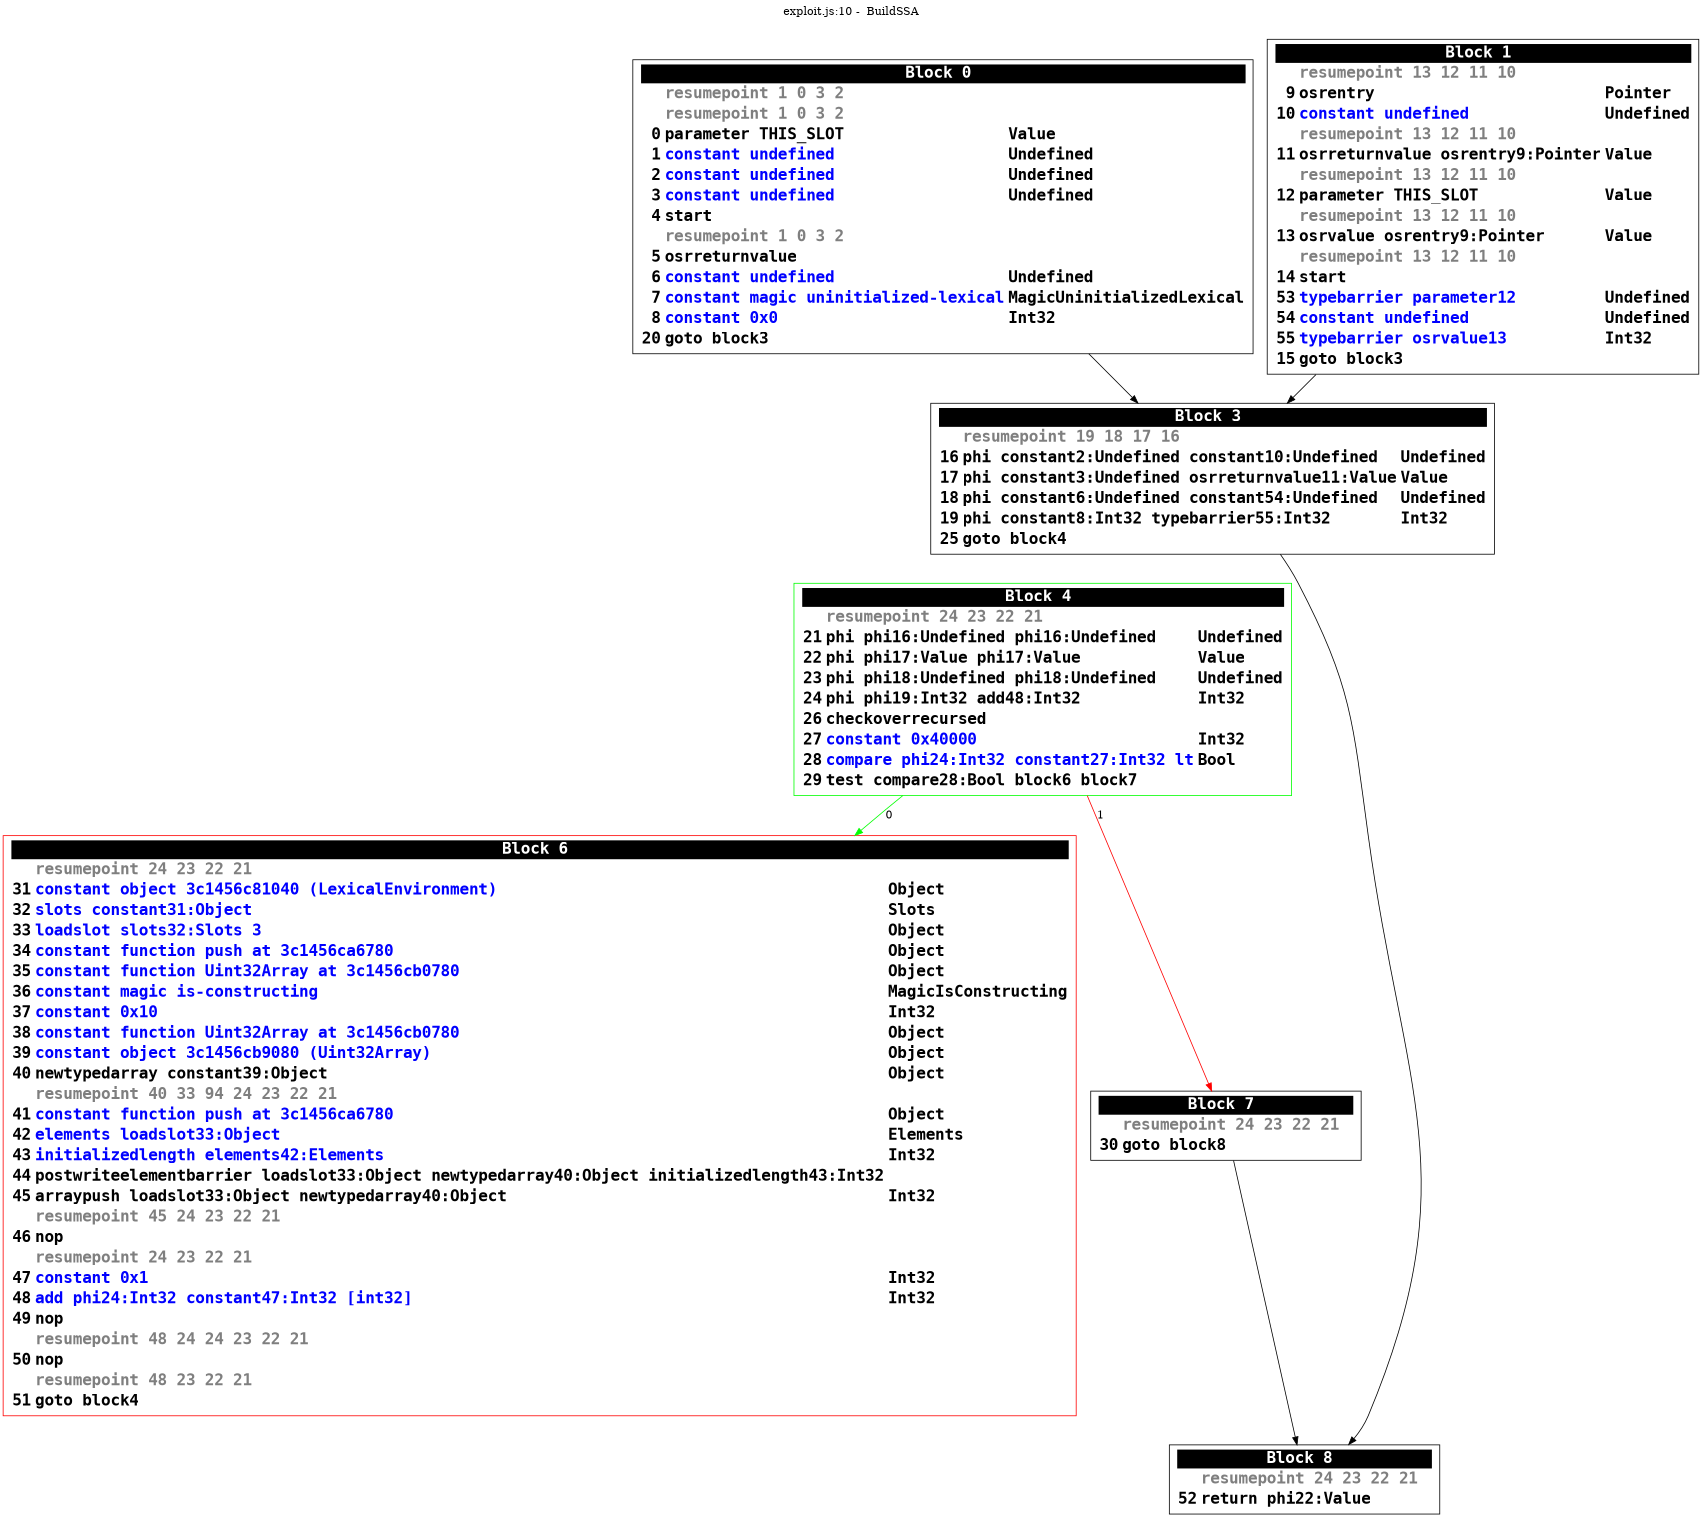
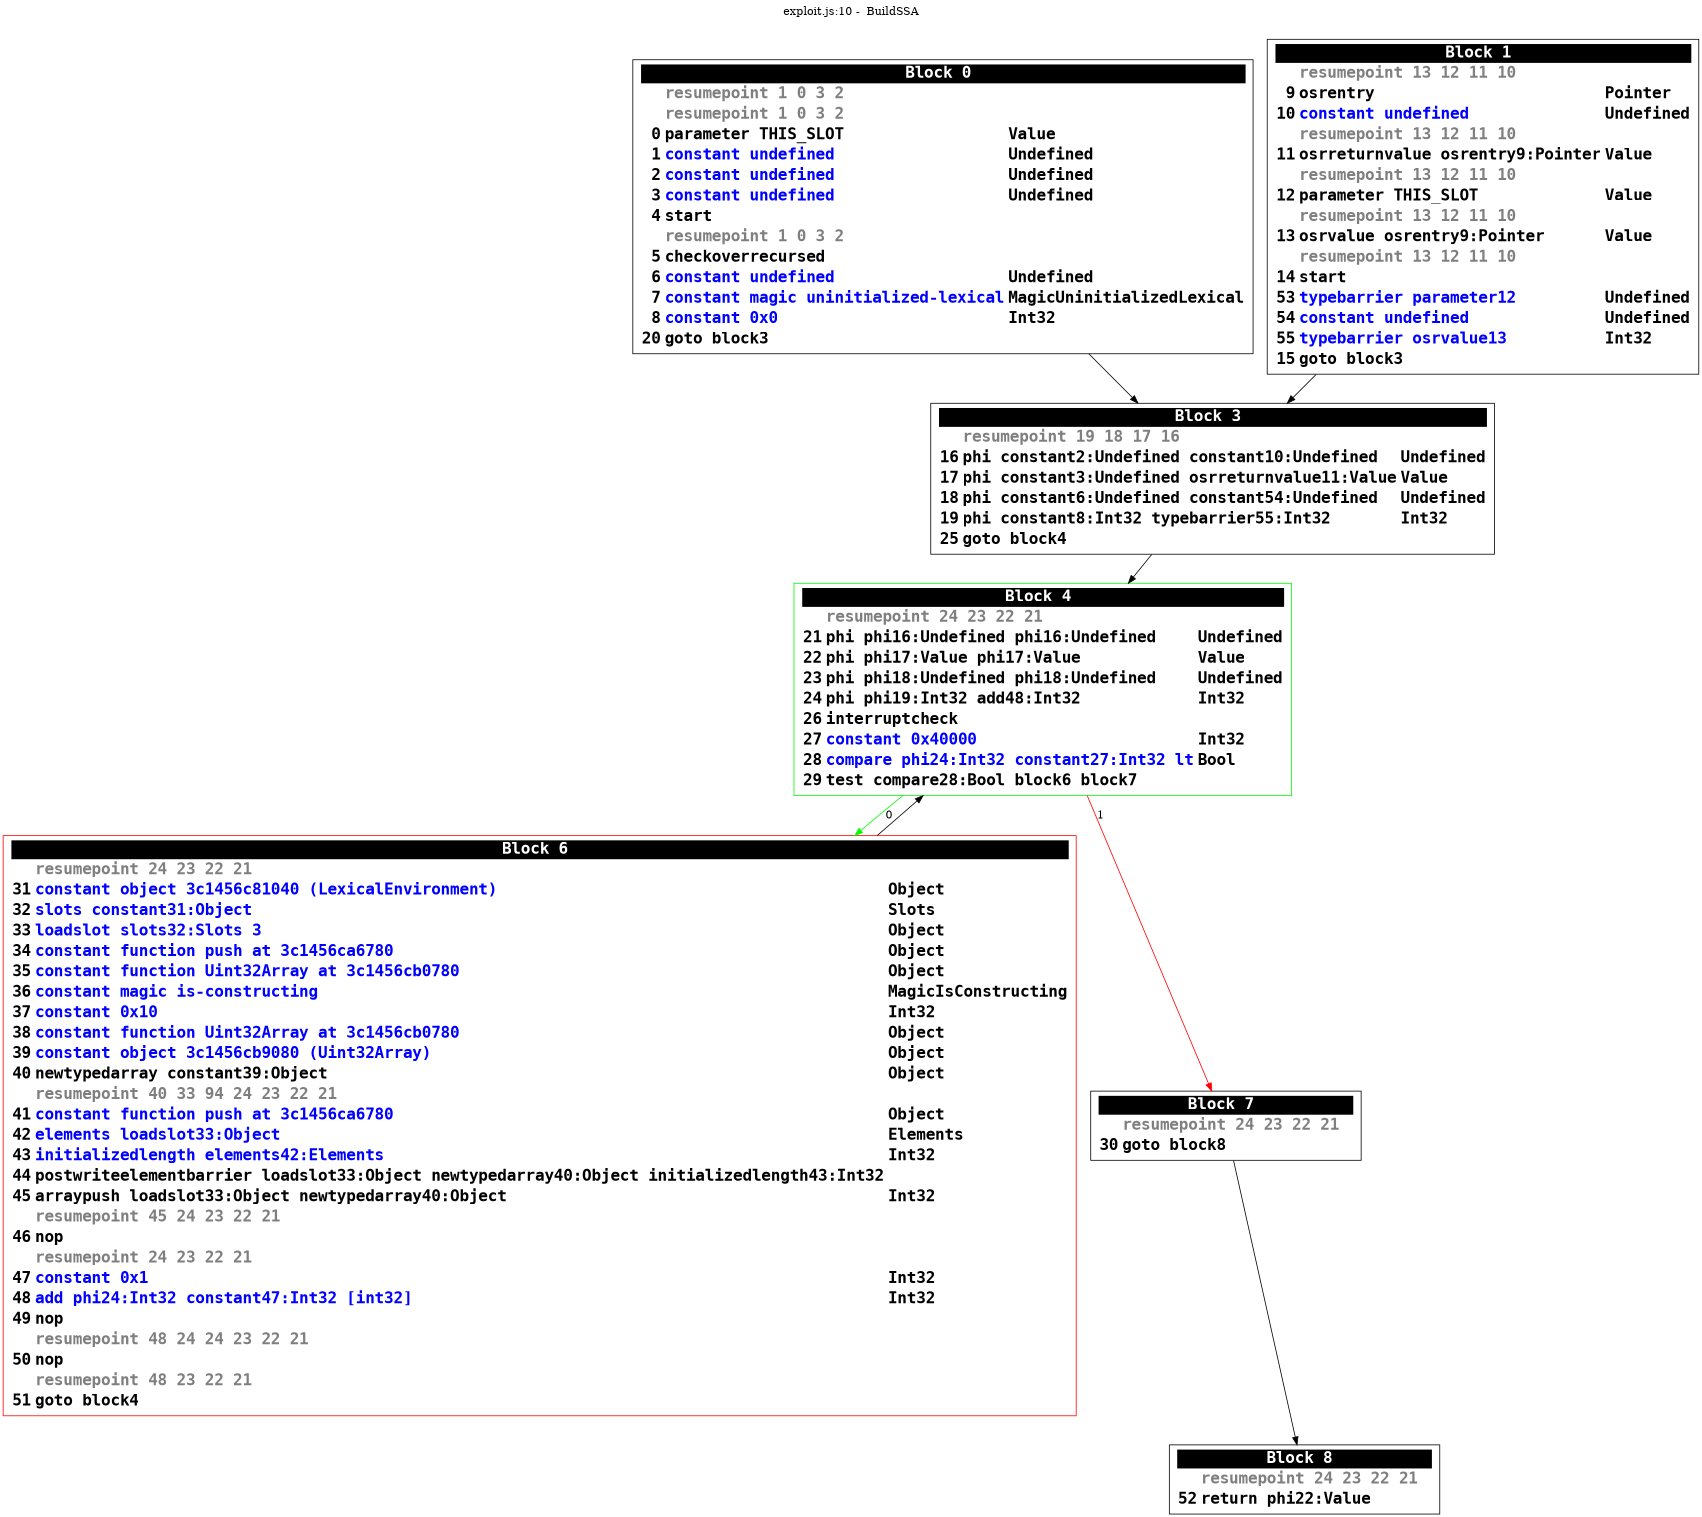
node "Block 0": text "osrreturnvalue" -> "checkoverrecursed"
node "Block 4": text "checkoverrecursed" -> "interruptcheck"
edge "Block 6" -> "Block 4": added
edge "Block 3" -> "Block 8": now "Block 3" -> "Block 4"
